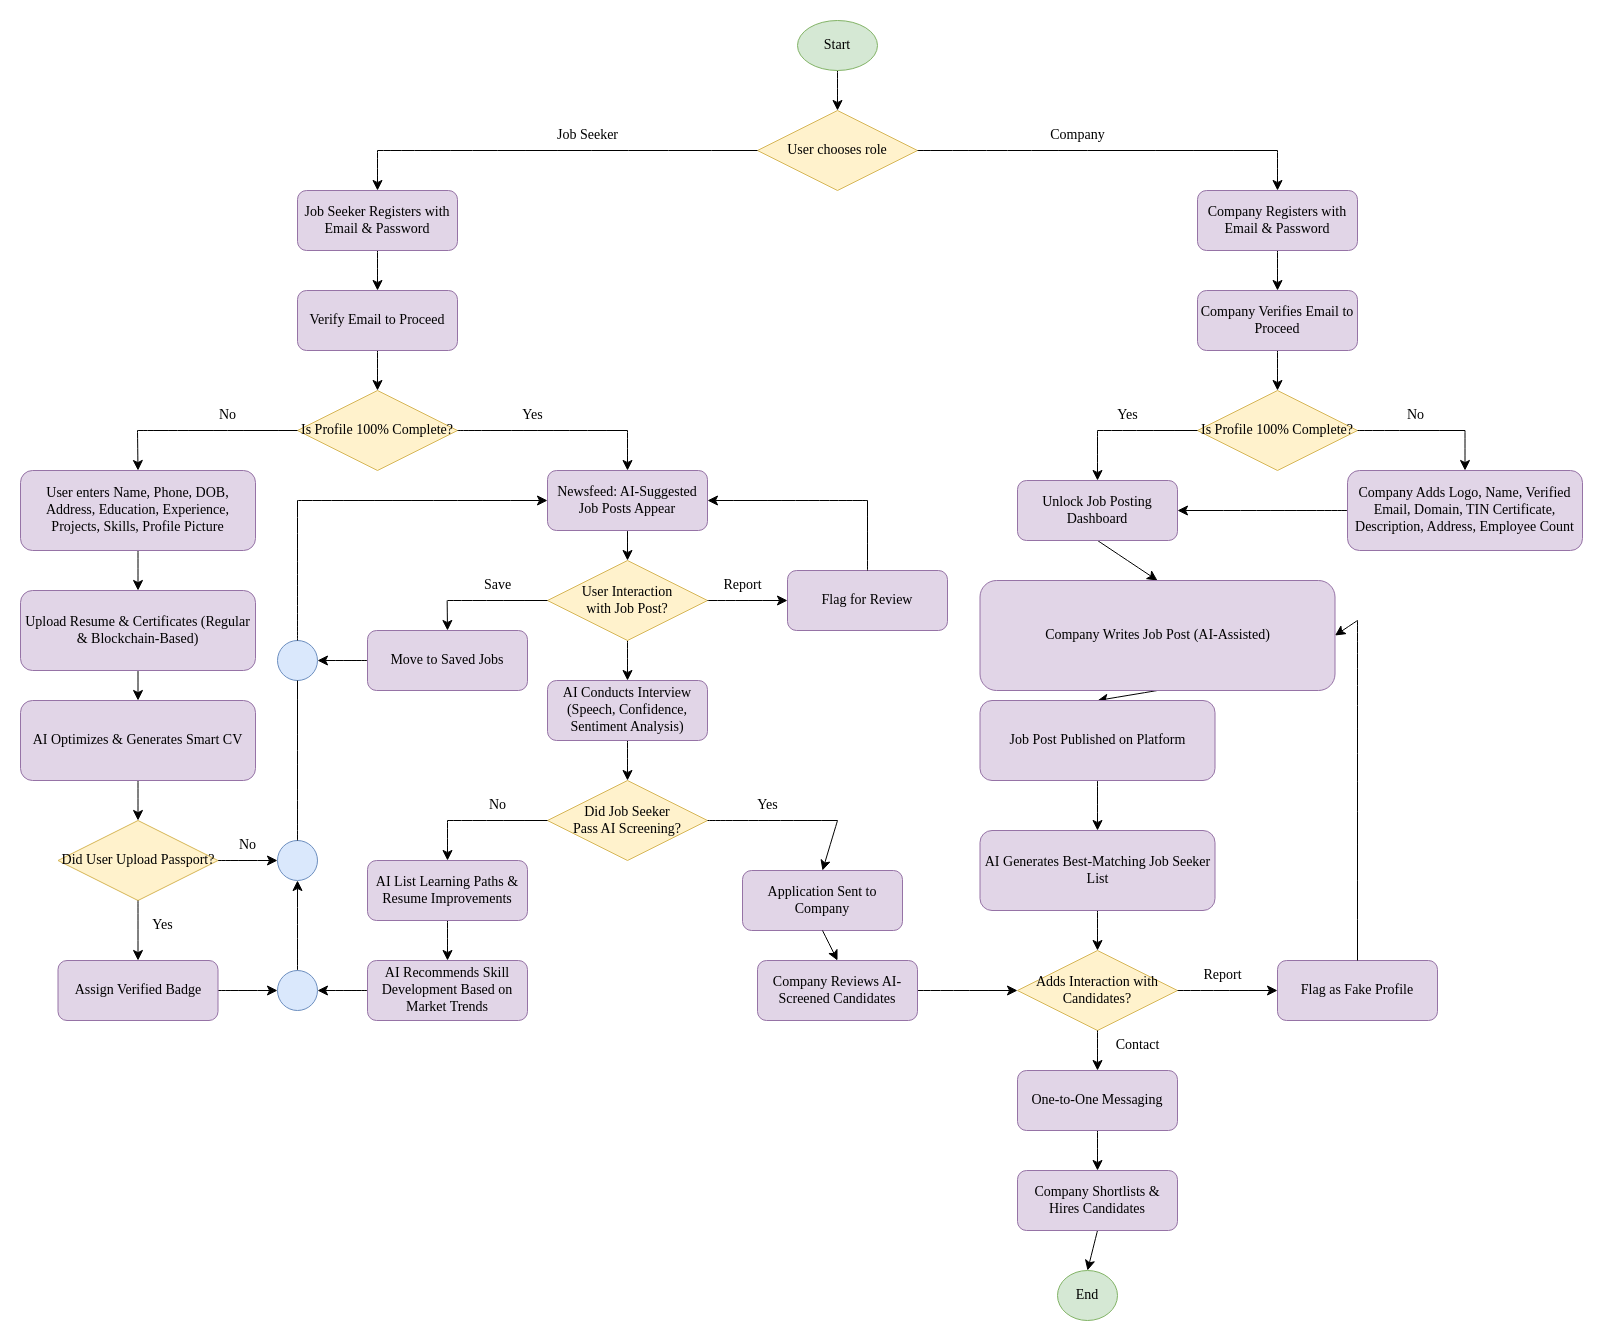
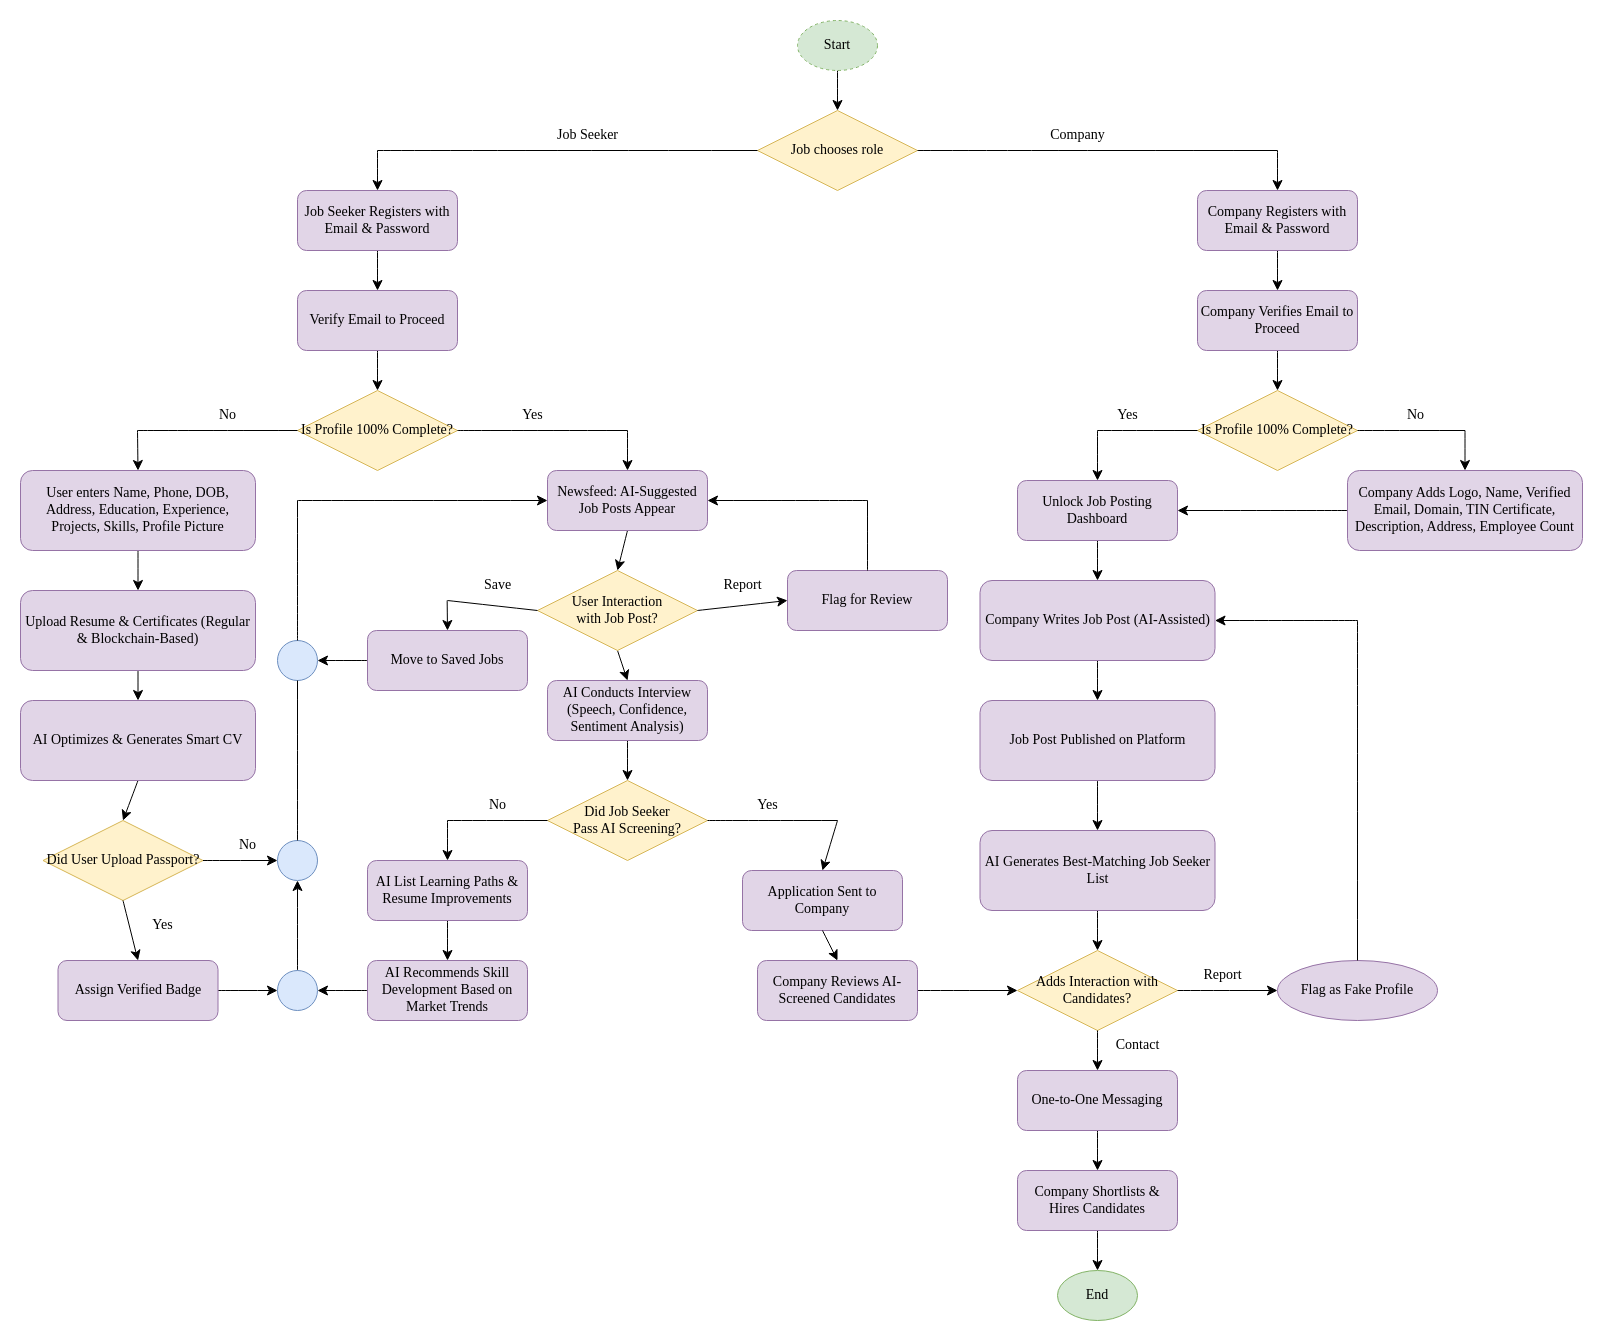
node "Start": style solid -> dashed
node "User chooses role": label "User chooses role" -> "Job chooses role"
node "User Interaction with Job Post?": moved (628, 601) -> (618, 611)
node "Company Writes Job Post (AI-Assisted)": size 355x110 -> 235x80
node "Did User Upload Passport?": moved (138, 861) -> (123, 861)
node "Flag as Fake Profile": shape rounded rectangle -> ellipse
node "End": size 60x50 -> 80x50
